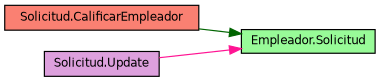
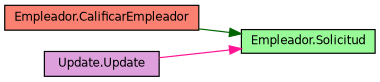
node "Solicitud.CalificarEmpleador": label "Solicitud.CalificarEmpleador" -> "Empleador.CalificarEmpleador"
node "Solicitud.Update": label "Solicitud.Update" -> "Update.Update"
